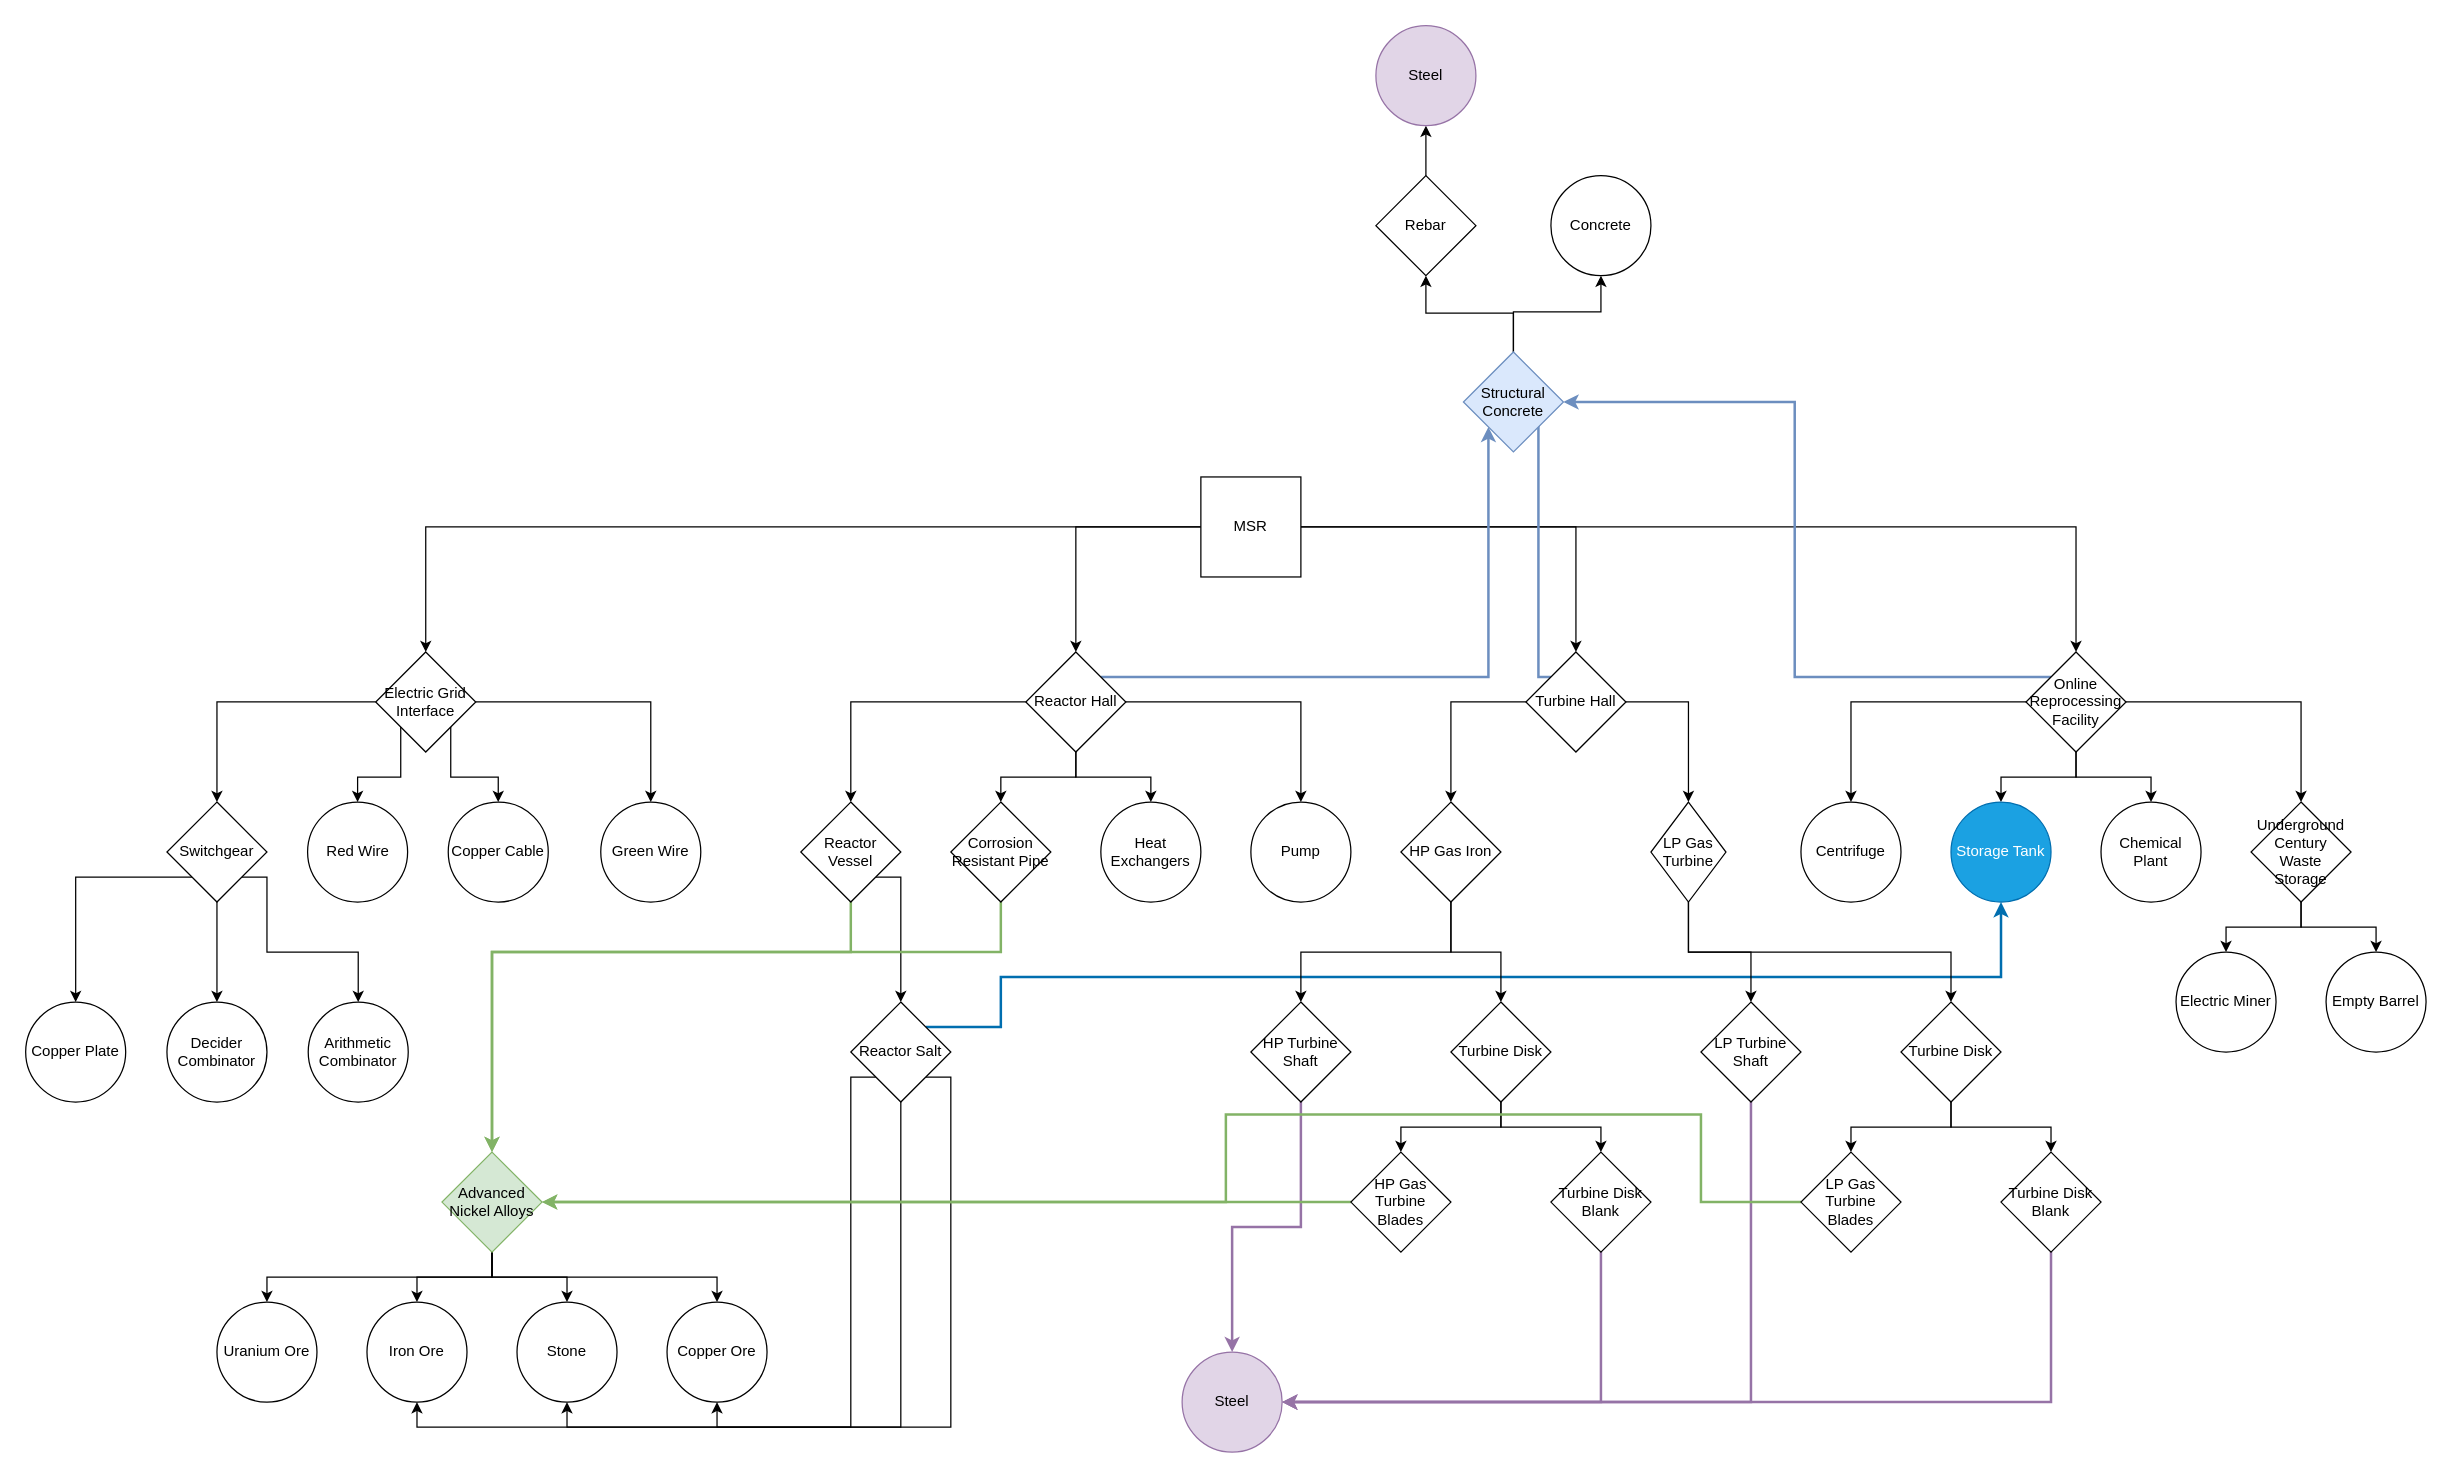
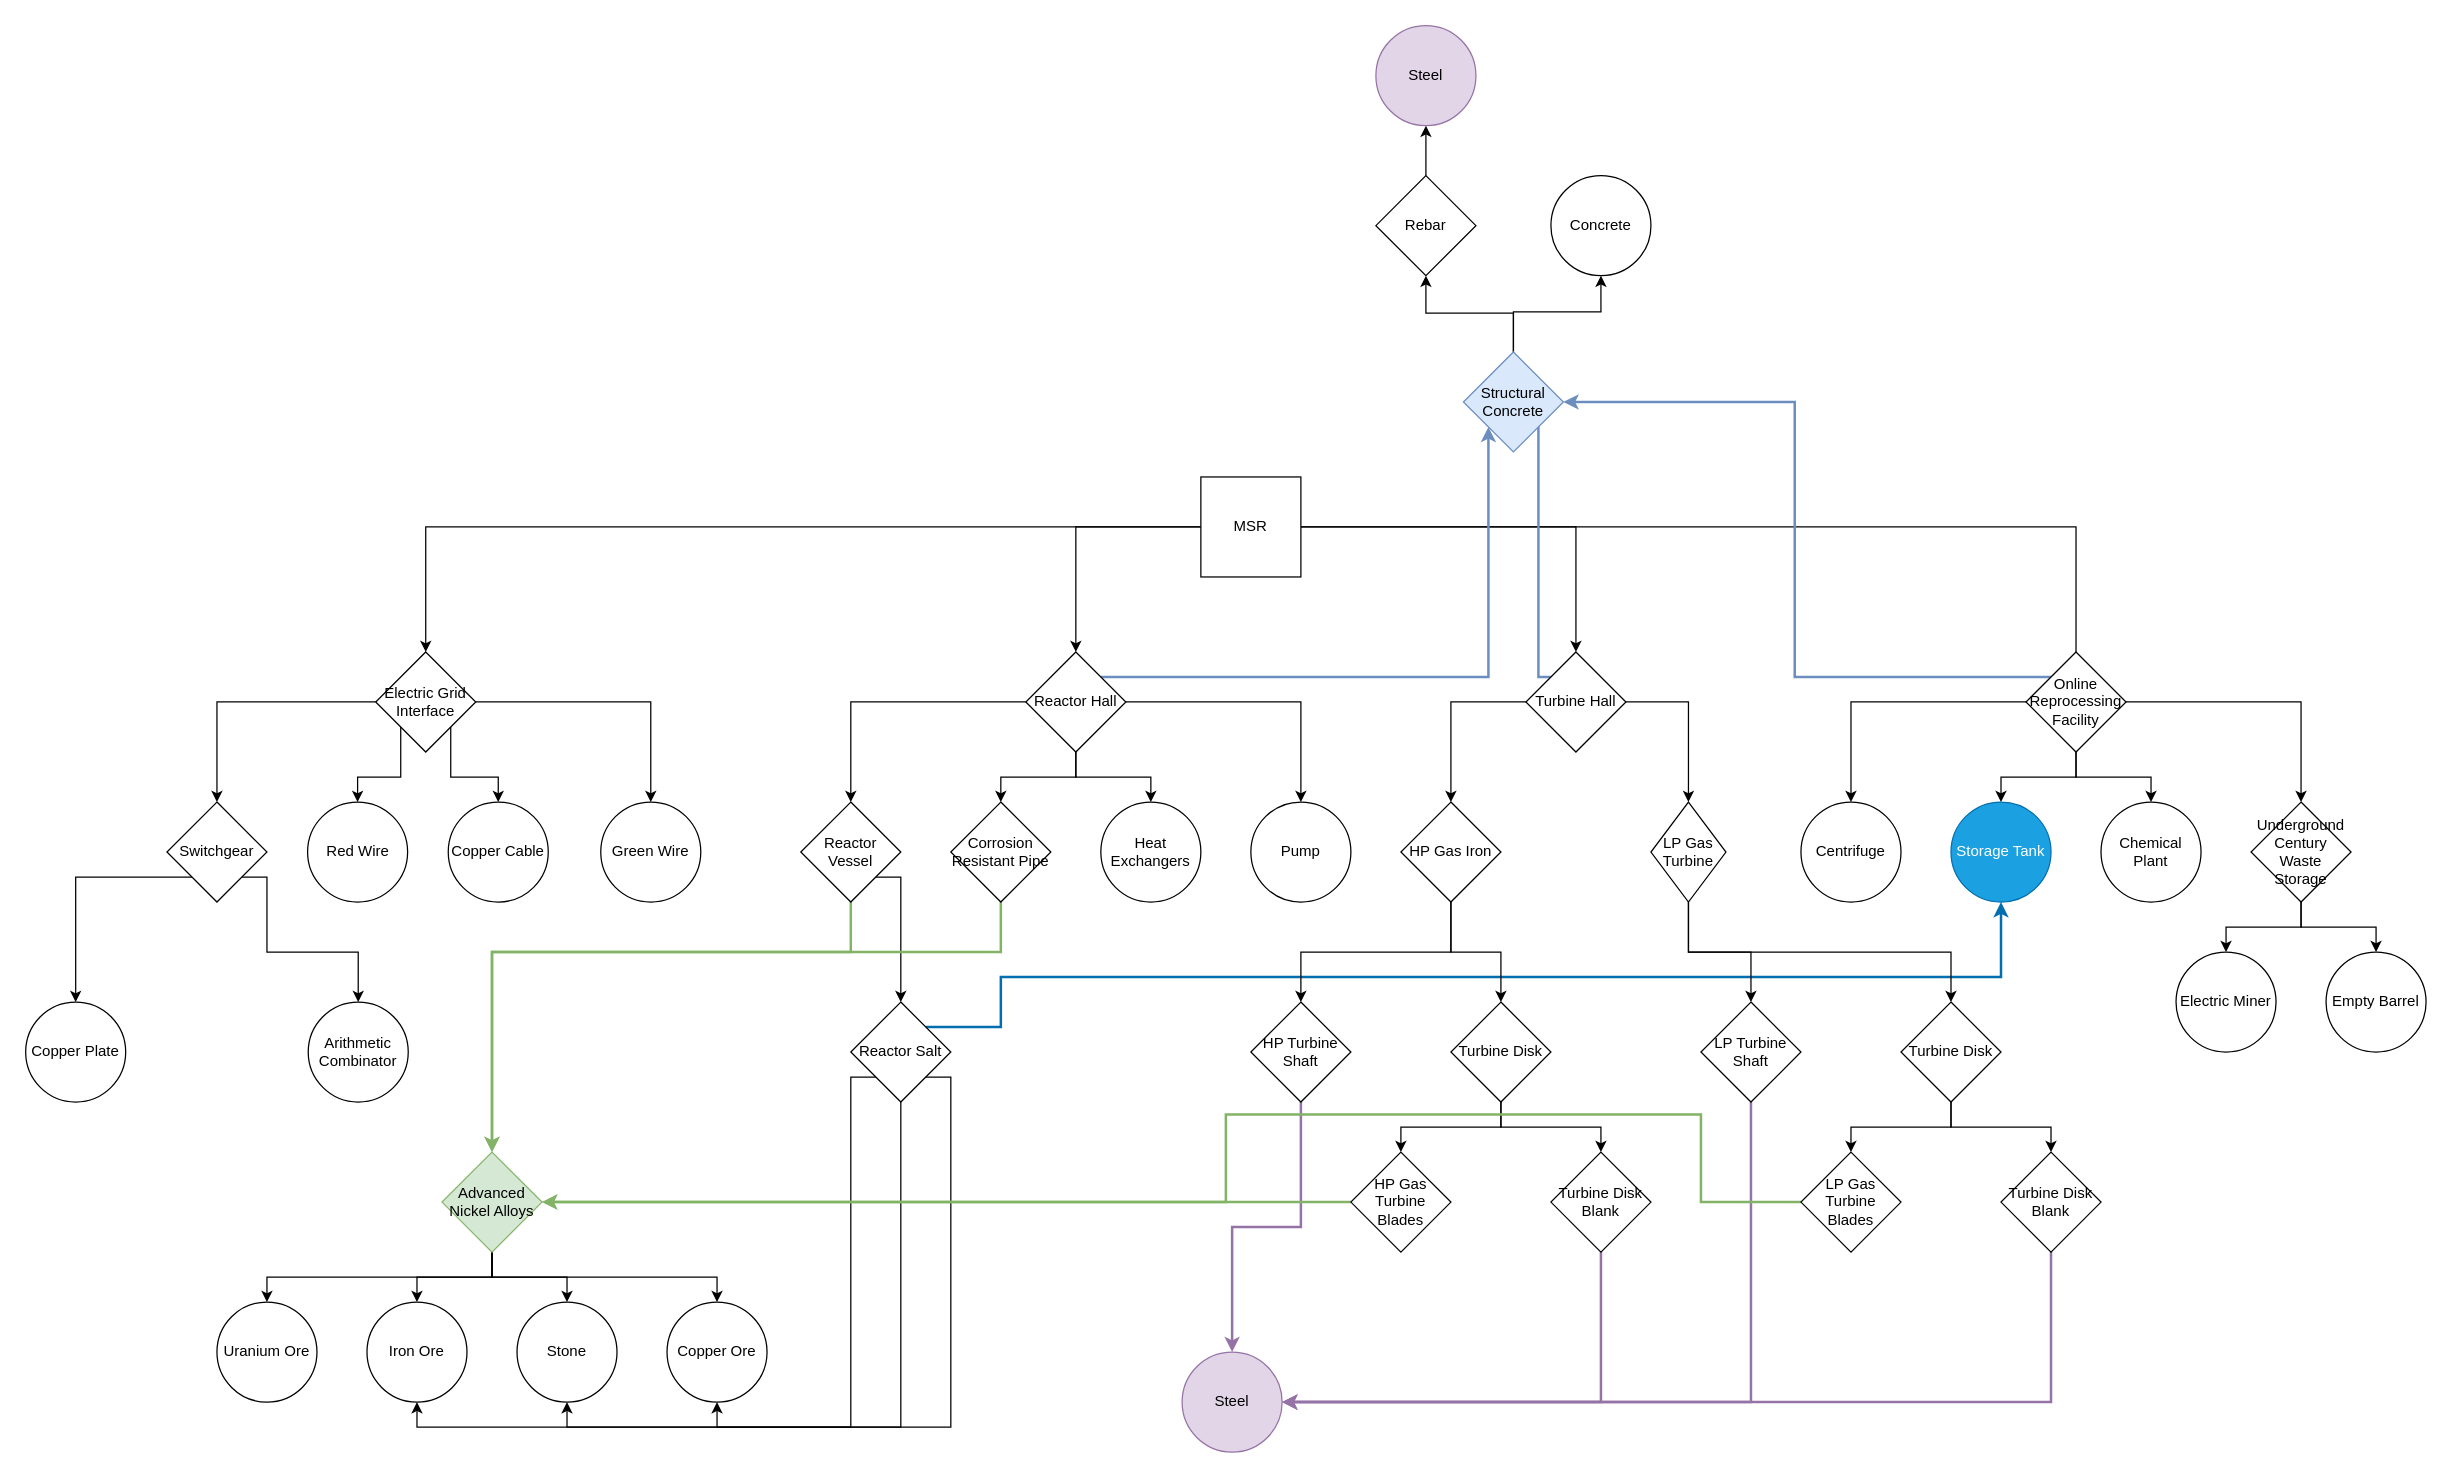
edge "MSR" -> "Online Reprocessing Facility": arrowhead classic -> none
edge "Switchgear" -> "Decider Combinator": removed
node "Decider Combinator": removed
